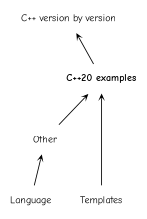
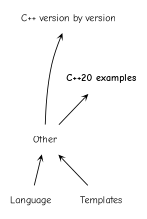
edge "C++20 examples" -> "C++ version by version": now "Other" -> "C++ version by version"
edge "Templates" -> "C++20 examples": now "Templates" -> "Other"
